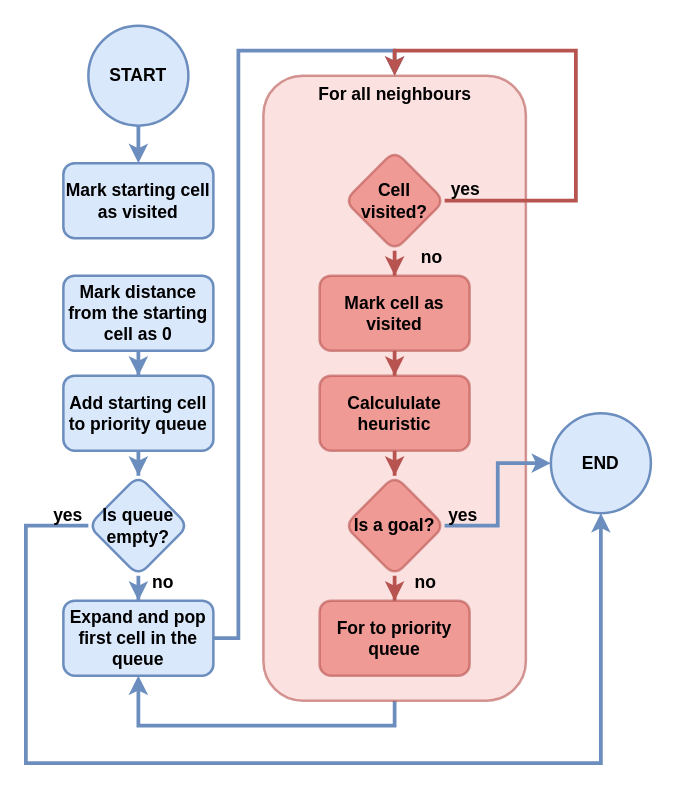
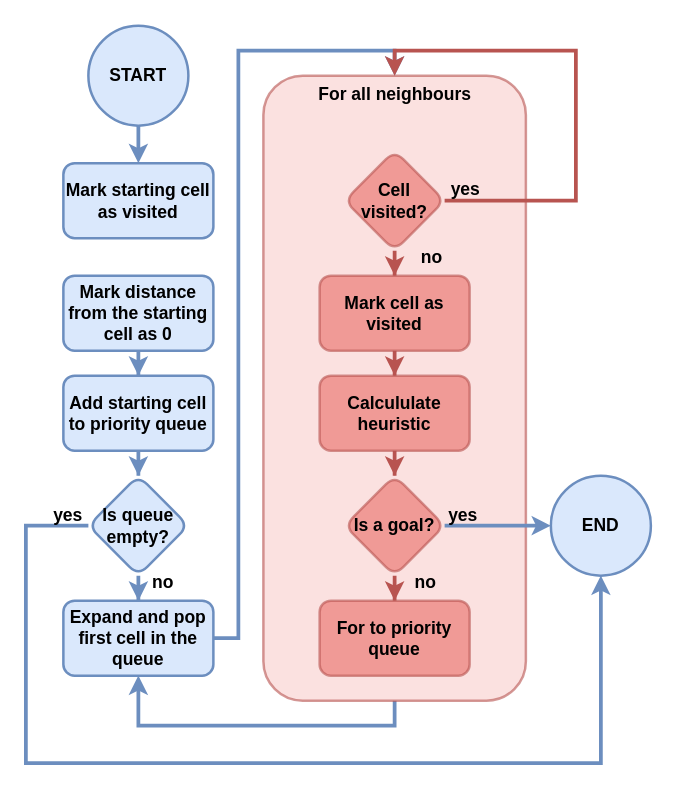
node "END": moved (601, 463) -> (601, 526)
